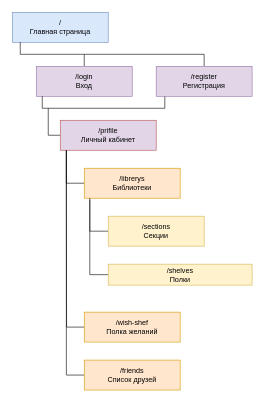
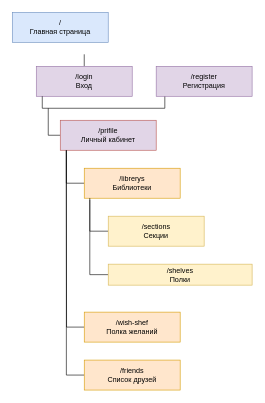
edge "/ Главная страница" -- "/register Регистрация": removed
